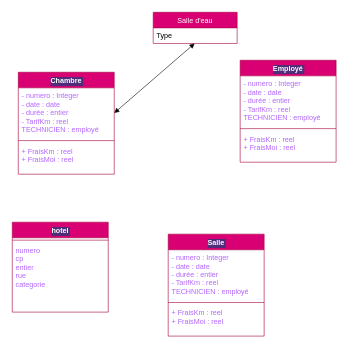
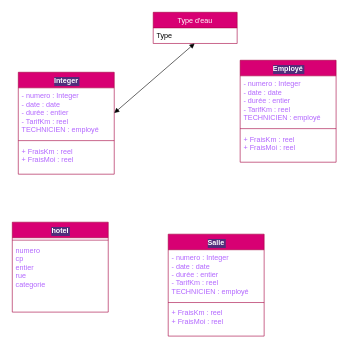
node "Salle d'eau": label "Salle d'eau" -> "Type d'eau"
node "Chambre": label "Chambre" -> "Integer"
